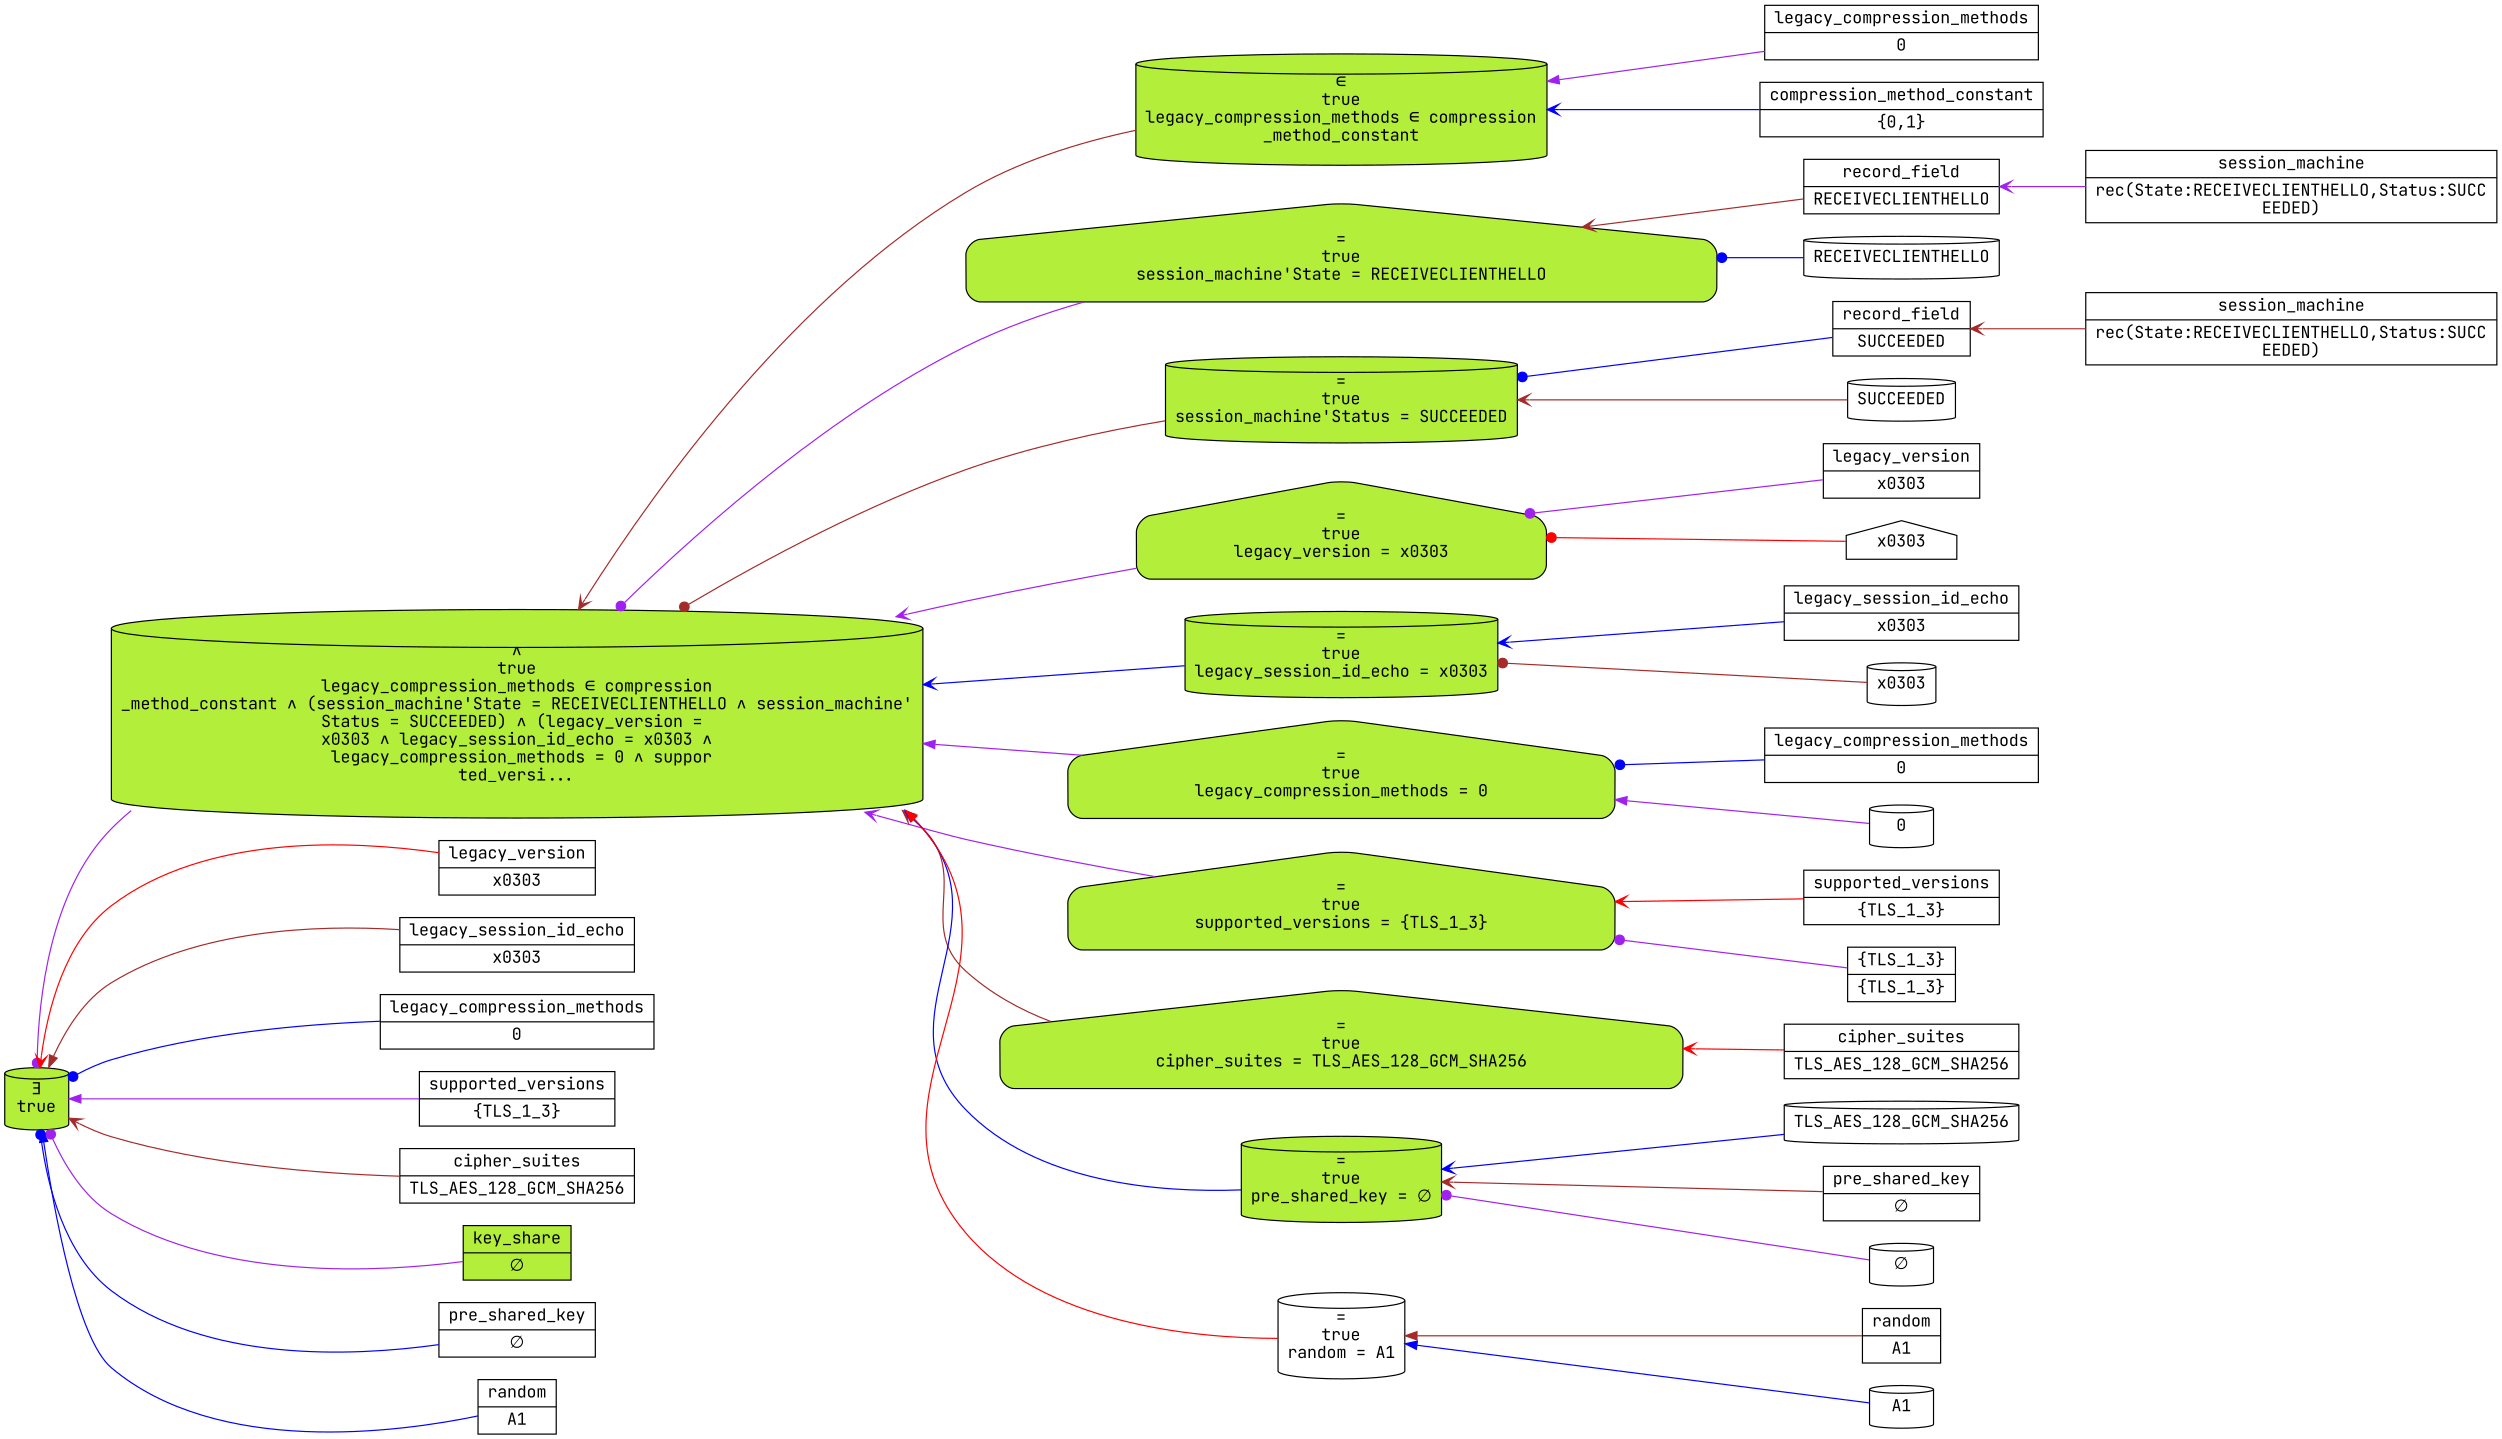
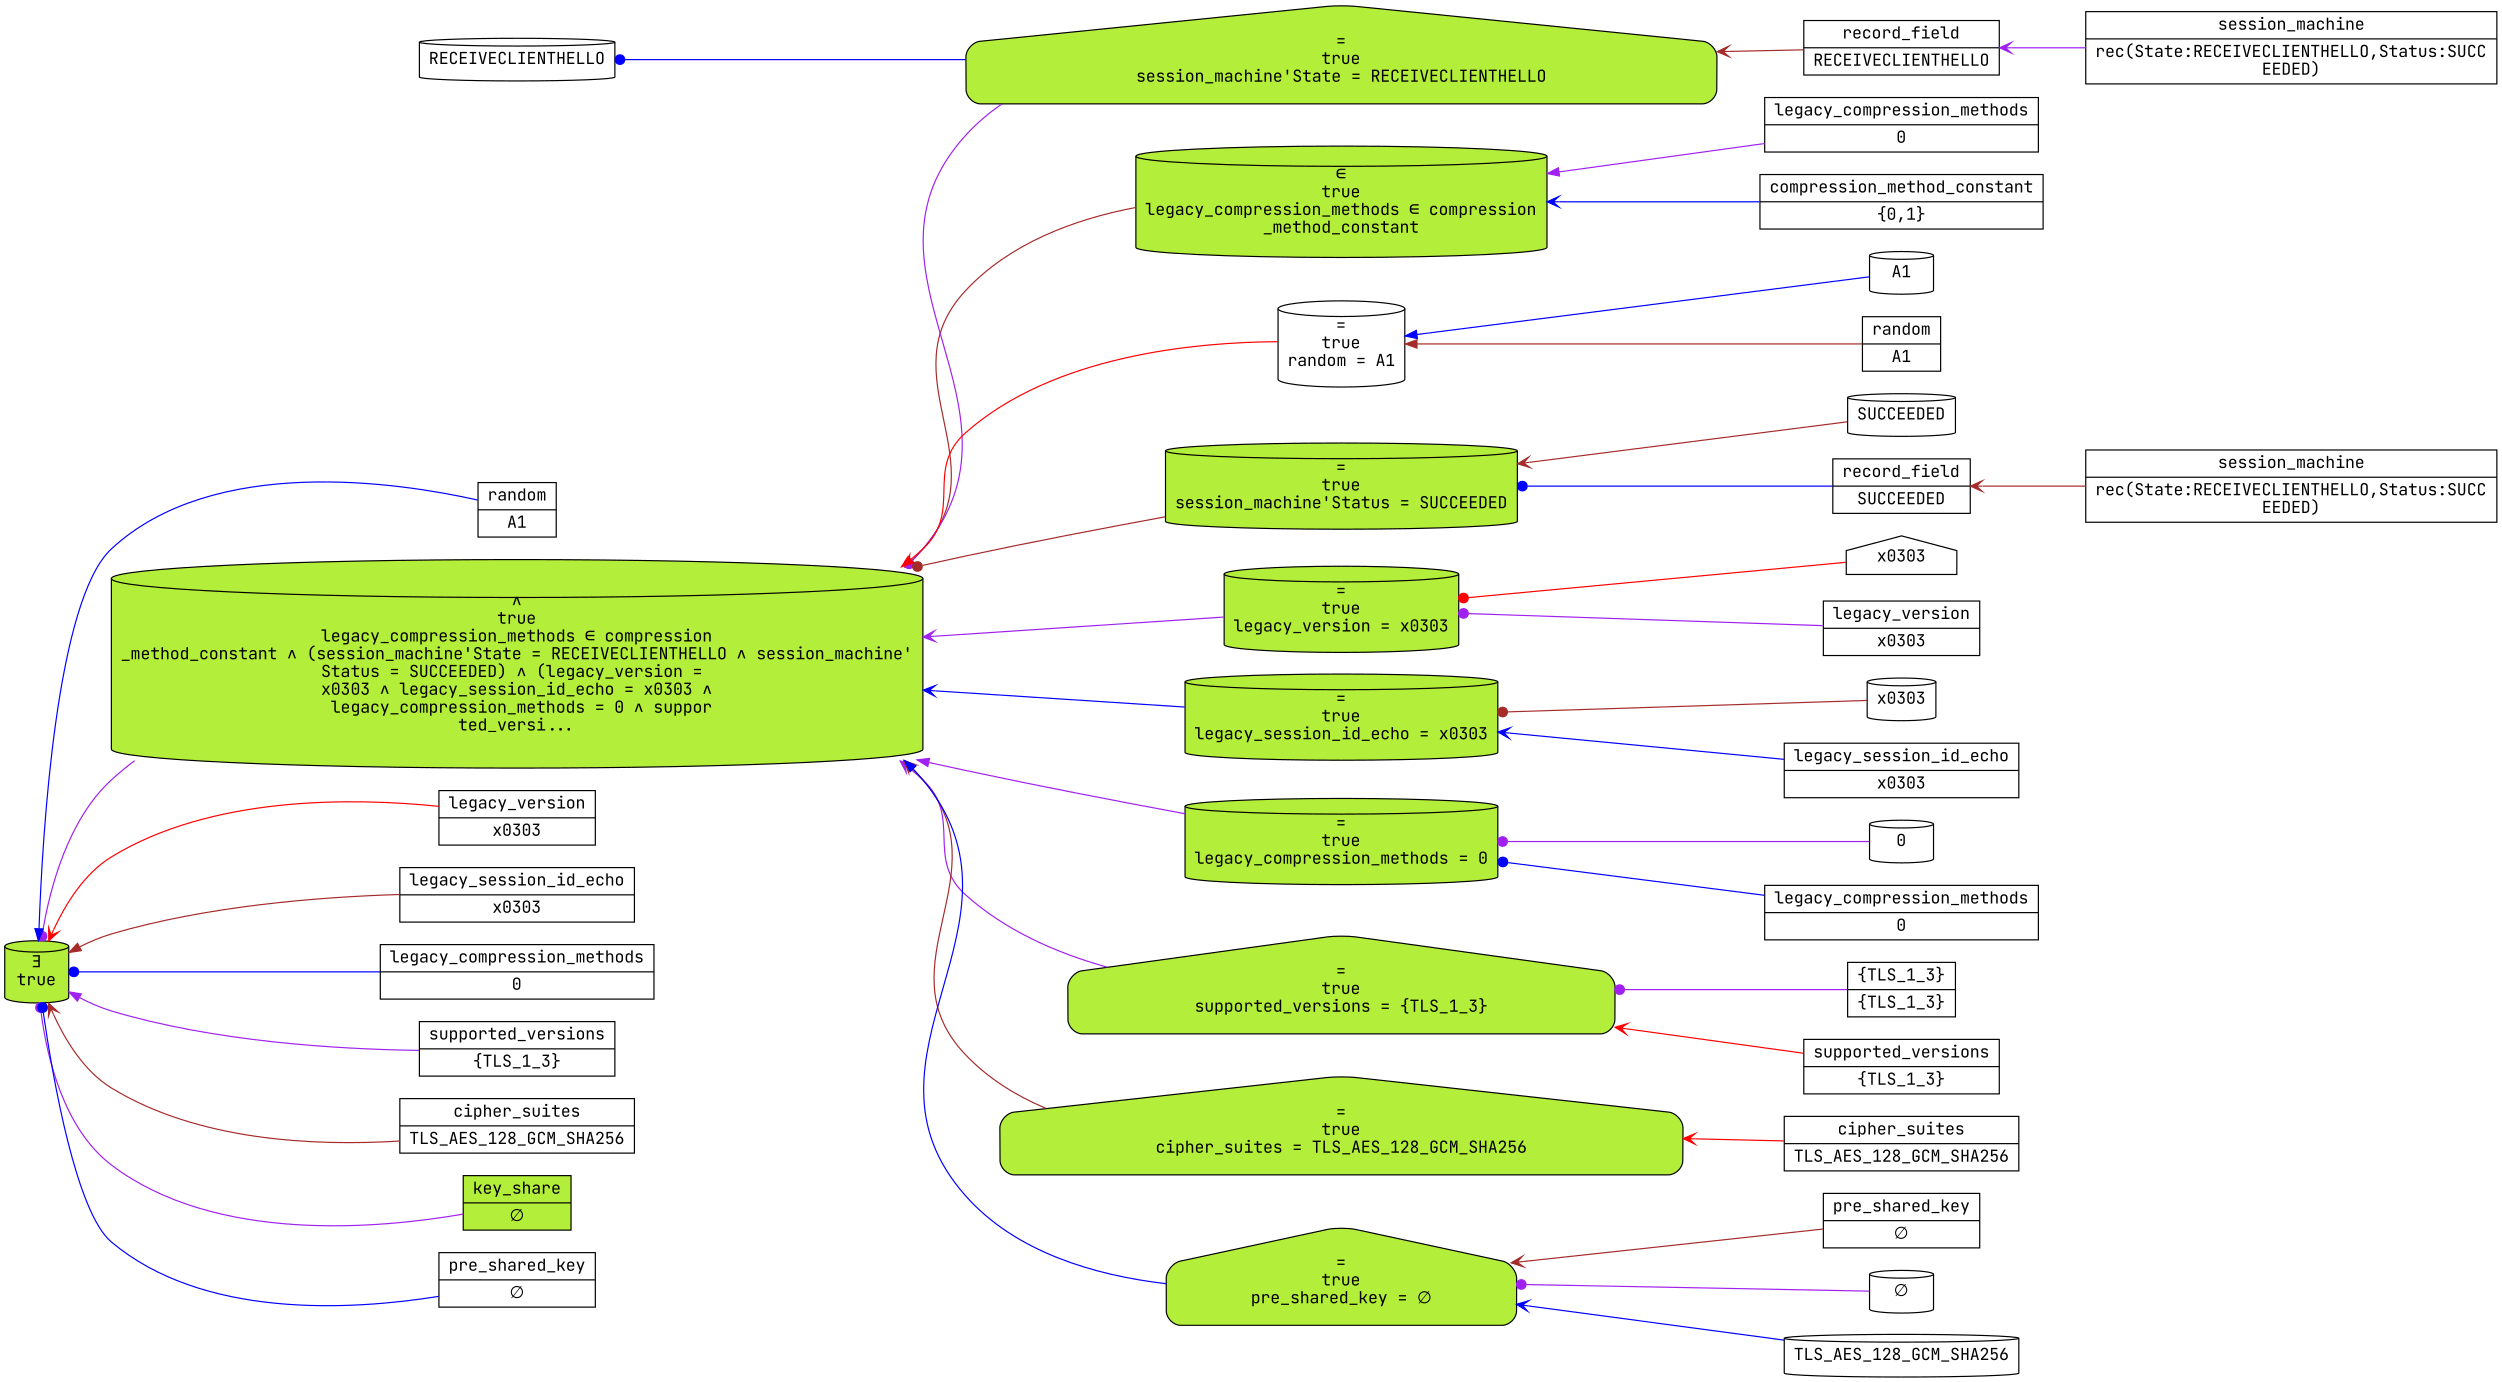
edge "RECEIVECLIENTHELLO" -> "= true session_machine'State = RECEIVECLIENTHELLO": reversed
node "= true legacy_version = x0303": shape house -> cylinder
node "= true legacy_compression_methods = 0": shape house -> cylinder
edge "0" -> "= true legacy_compression_methods = 0": arrowhead normal -> dot
node "= true pre_shared_key = ∅": shape cylinder -> house
